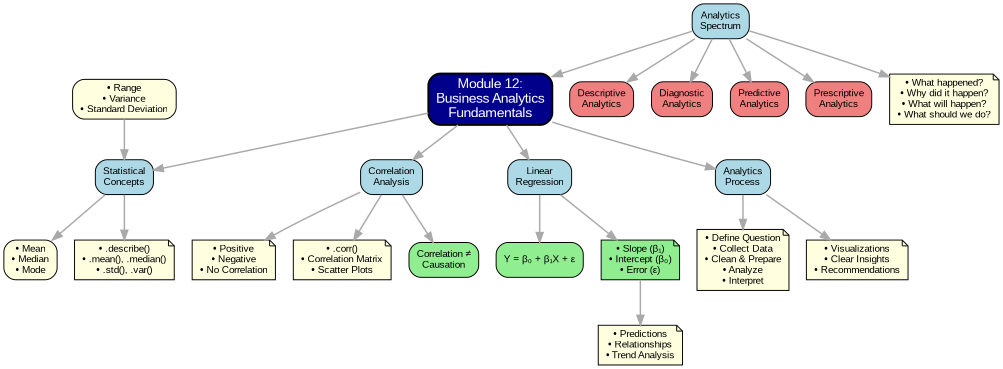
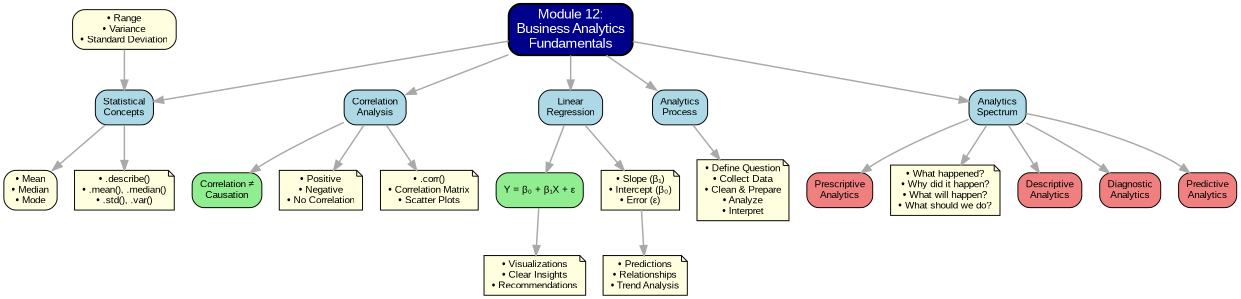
edge "Analytics Spectrum" -> "Module 12: Business Analytics Fundamentals": reversed
edge "Analytics Process" -> "• Visualizations • Clear Insights • Recommendations": now "Y = β₀ + β₁X + ε" -> "• Visualizations • Clear Insights • Recommendations"
node "• Slope (β₁) • Intercept (β₀) • Error (ε)": fillcolor lightgreen -> lightyellow
